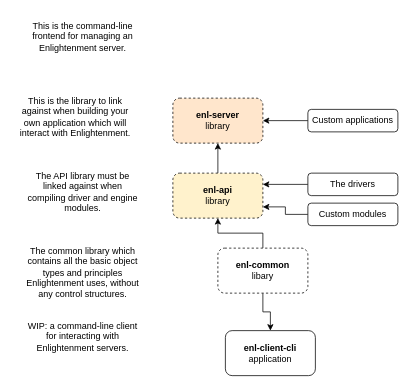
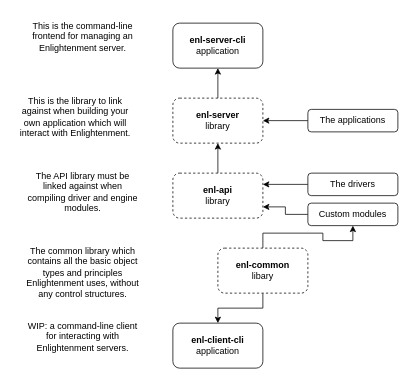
node "enl-server-cli application": added
edge "enl-server library" -> "enl-server-cli application": added
node "enl-server library": fillcolor #ffe6cc -> #ffffff
node "Custom applications": label "Custom applications" -> "The applications"
node "enl-api library": fillcolor #fff2cc -> #ffffff
edge "enl-common libary" -> "enl-api library": now "enl-common libary" -> "Custom modules"
node "enl-client-cli application": moved (270, 353) -> (218, 345)
